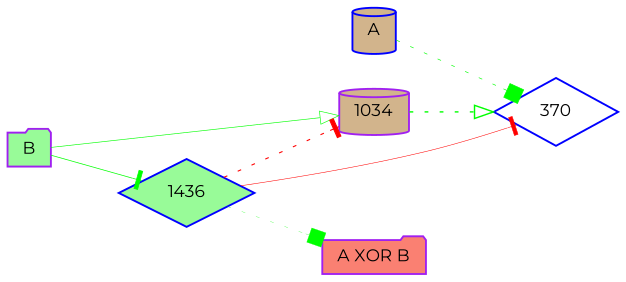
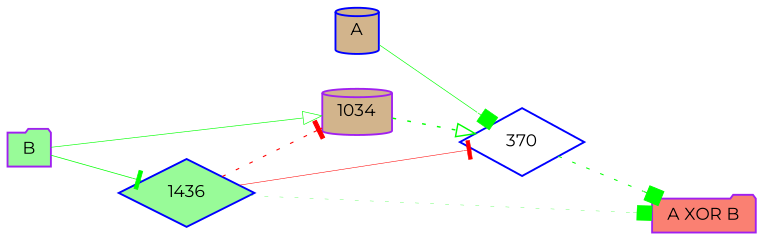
edge "A" -> "370": style dotted -> bold
edge "370" -> "A XOR B": added
